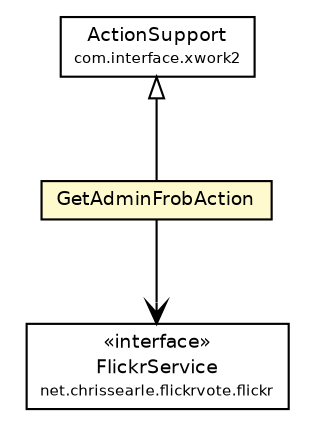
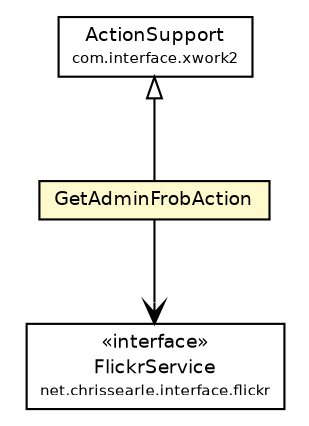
node "FlickrService": text "net.chrissearle.flickrvote.flickr" -> "net.chrissearle.interface.flickr"
